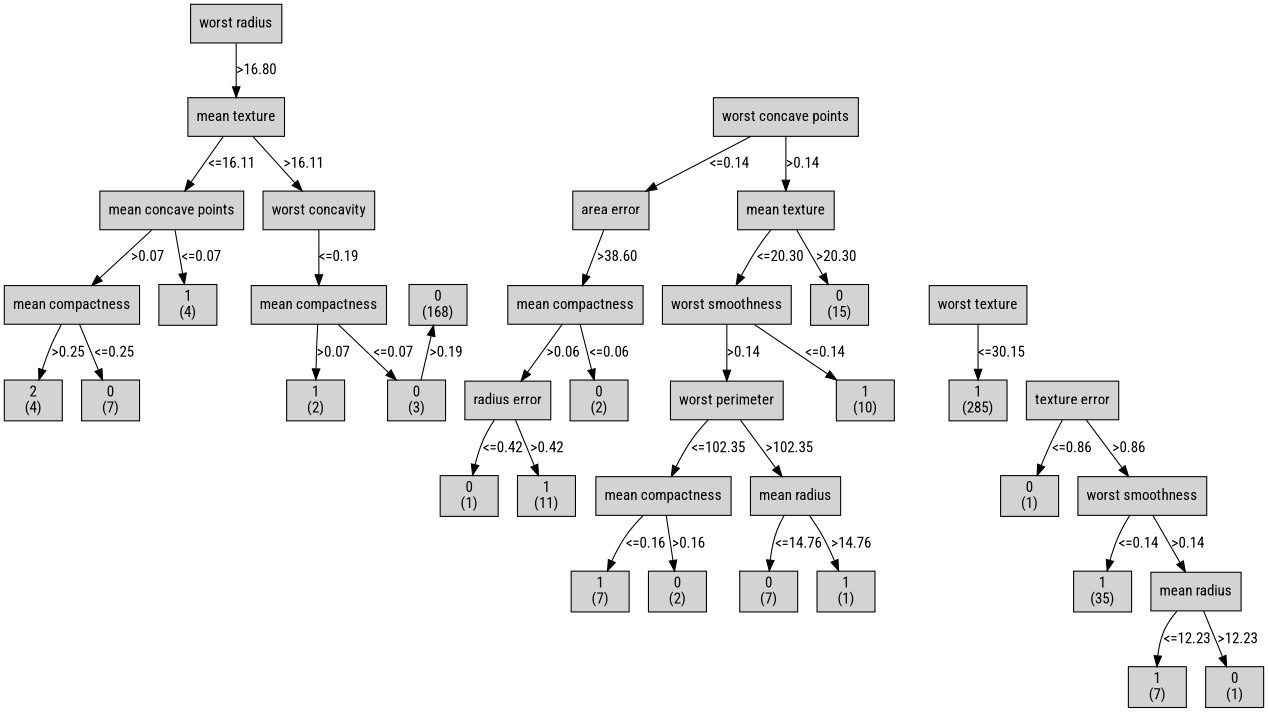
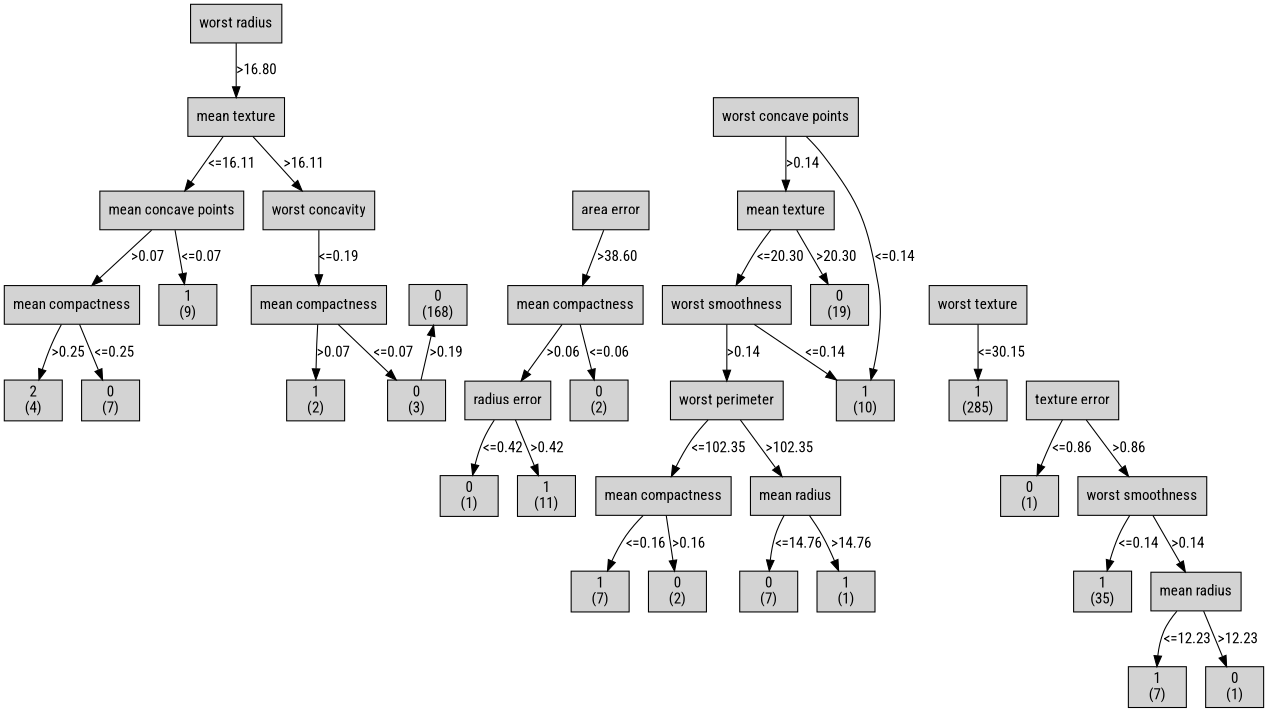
edge "worst concave points" -> "area error": now "worst concave points" -> "1 (10)"
node "1 (4)": label "1 (4)" -> "1 (9)"
node "0 (15)": label "0 (15)" -> "0 (19)"
